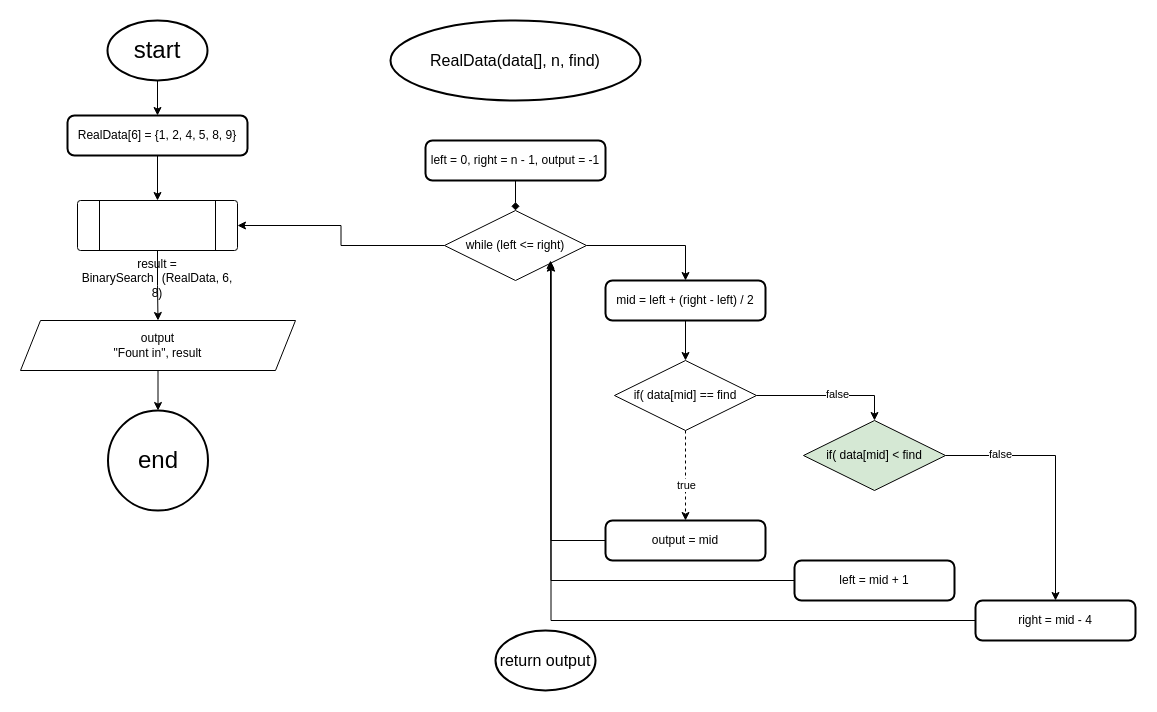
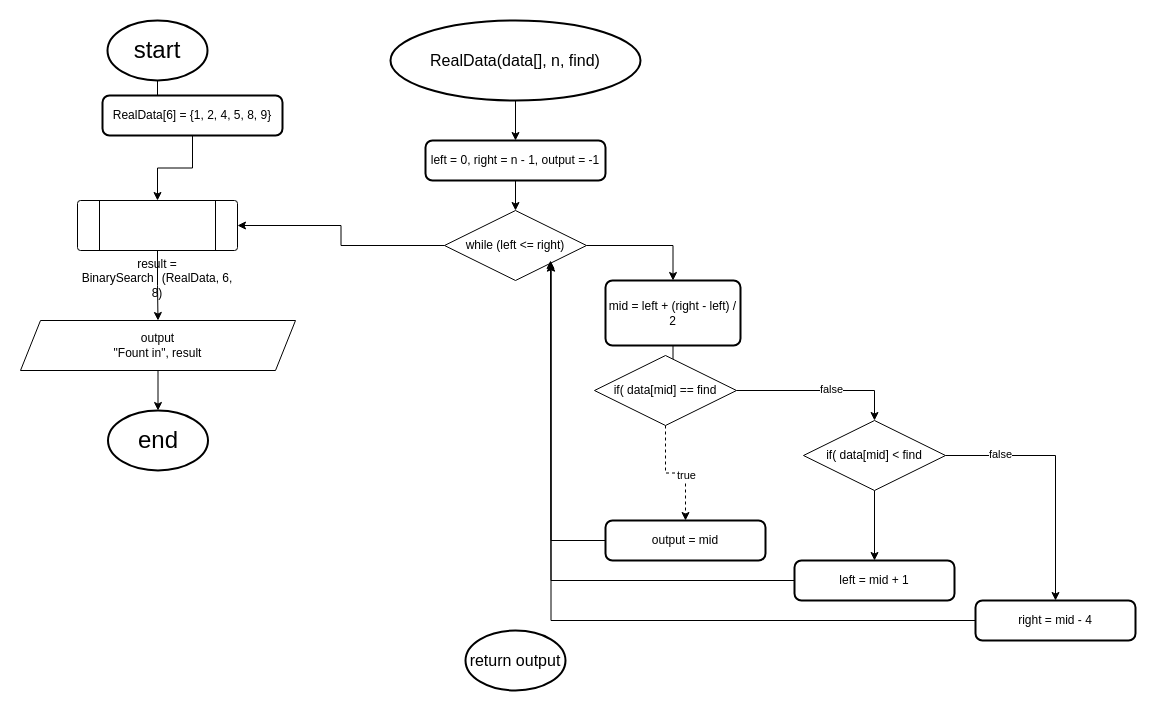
edge "RealData(data[], n, find)" -> "left = 0, right = n - 1, output = -1": added
node "RealData[6] = {1, 2, 4, 5, 8, 9}": moved (158, 136) -> (193, 116)
edge "left = 0, right = n - 1, output = -1" -> "while (left <= right)": arrowhead diamond -> classic
node "mid = left + (right - left) / 2": size 160x40 -> 135x65
node "if( data[mid] == find": moved (686, 396) -> (666, 391)
node "if( data[mid] < find": fillcolor #d5e8d4 -> #ffffff
node "end": size 100x100 -> 100x60
edge "if( data[mid] < find" -> "left = mid + 1": added
node "return output": moved (546, 661) -> (516, 661)
